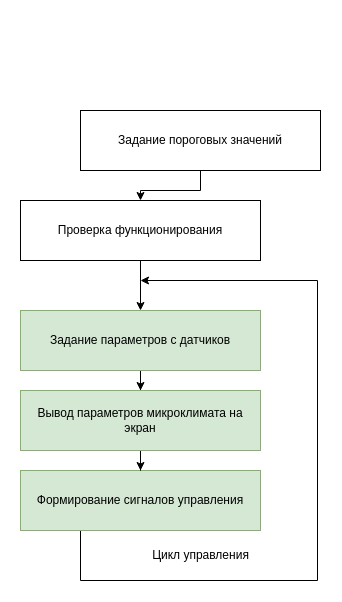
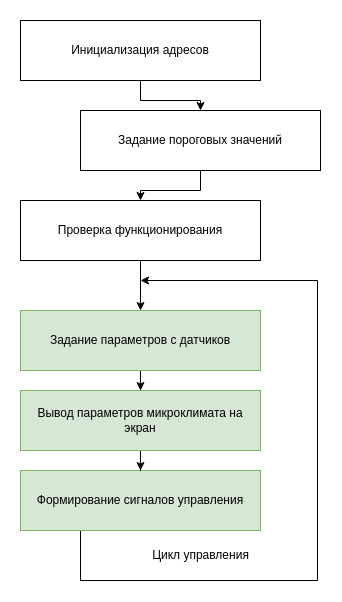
node "Инициализация адресов": added
edge "Инициализация адресов" -> "Задание пороговых значений": added
